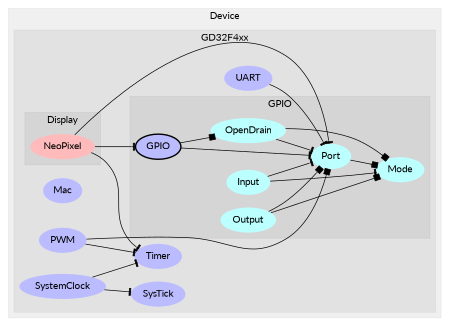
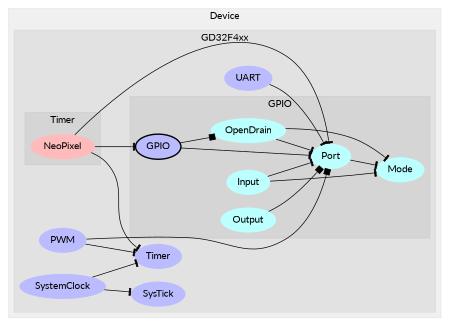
cluster "Display": label "Display" -> "Timer"
edge "OpenDrain" -> "Mode": arrowhead box -> tee
edge "Port" -> "Mode": arrowhead box -> tee
node "Mac": removed
edge "Output" -> "Mode": removed
